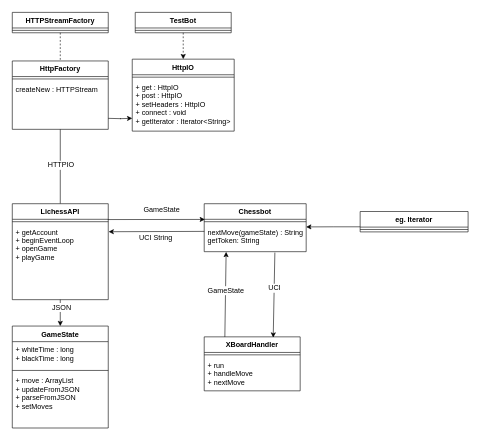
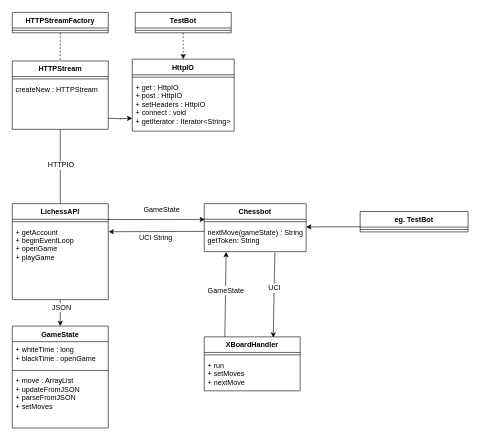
node "HttpFactory": label "HttpFactory" -> "HTTPStream"
node "eg. Iterator": label "eg. Iterator" -> "eg. TestBot"
node "+ whiteTime : long + blackTime : long": label "+ whiteTime : long + blackTime : long" -> "+ whiteTime : long + blackTime : openGame"
node "+ run + handleMove + nextMove": label "+ run + handleMove + nextMove" -> "+ run + setMoves + nextMove"
